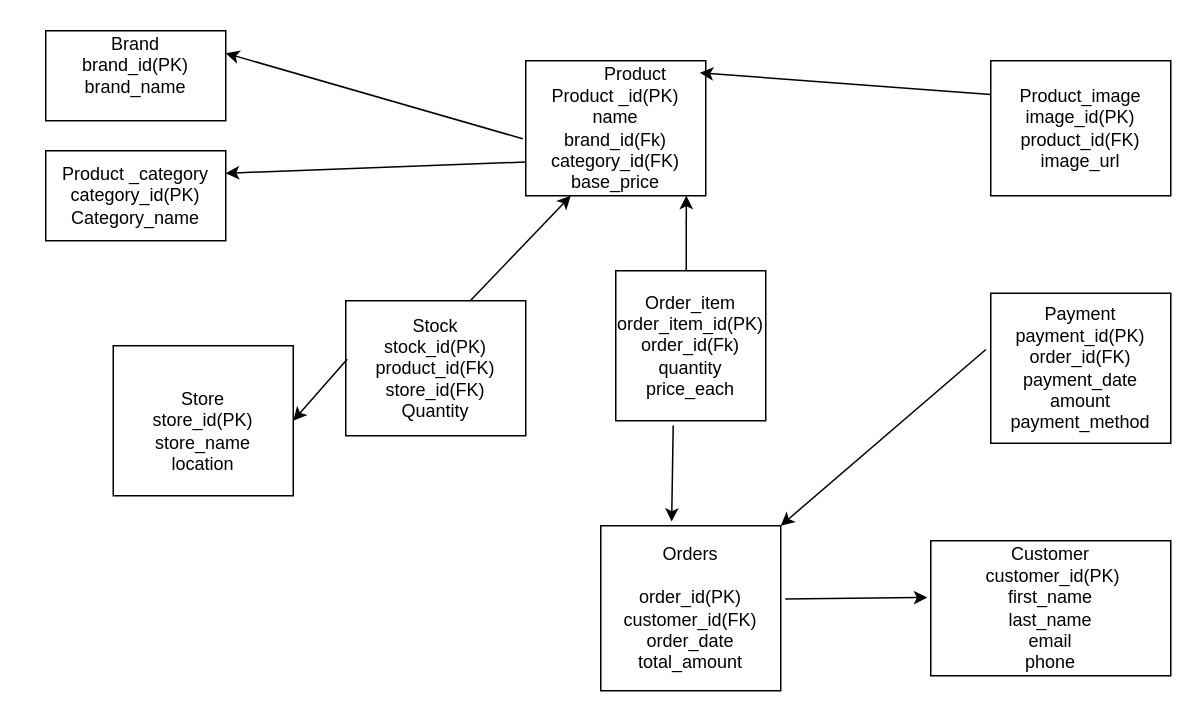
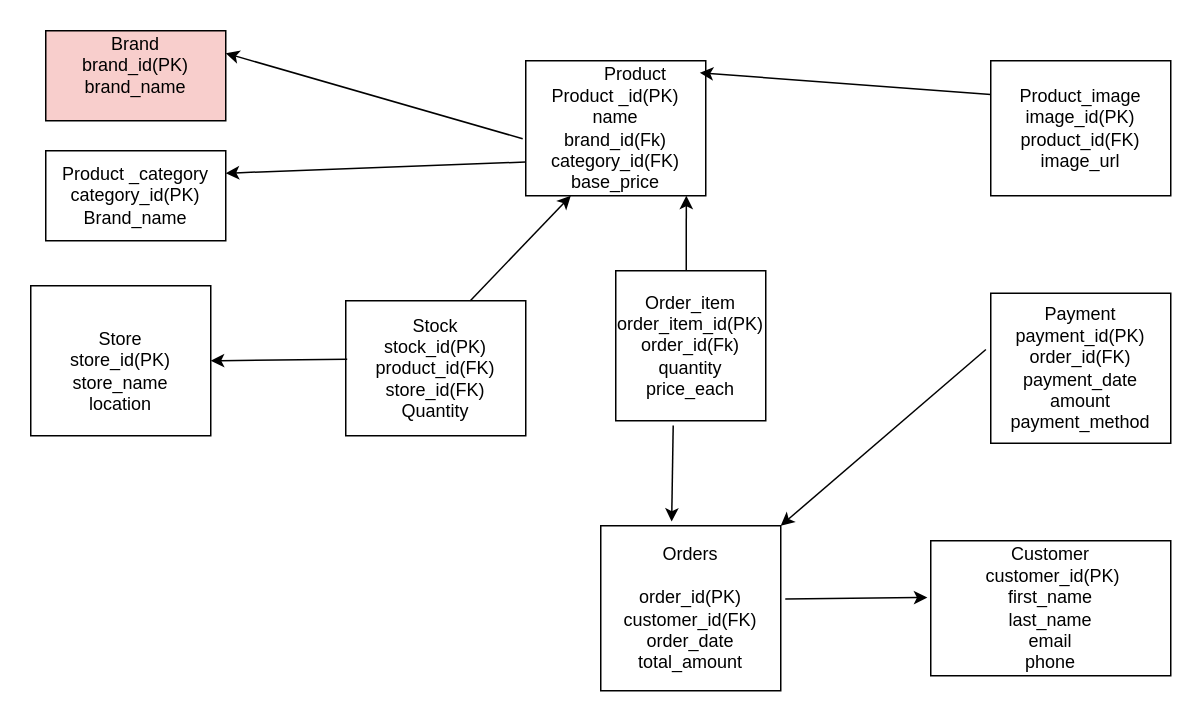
node "Brand brand_id(PK) brand_name": fillcolor #ffffff -> #f8cecc
node "Product _category category_id(PK) Category_name": label "Product _category category_id(PK) Category_name" -> "Product _category category_id(PK) Brand_name"
node "Store store_id(PK) store_name location": moved (203, 421) -> (121, 361)
